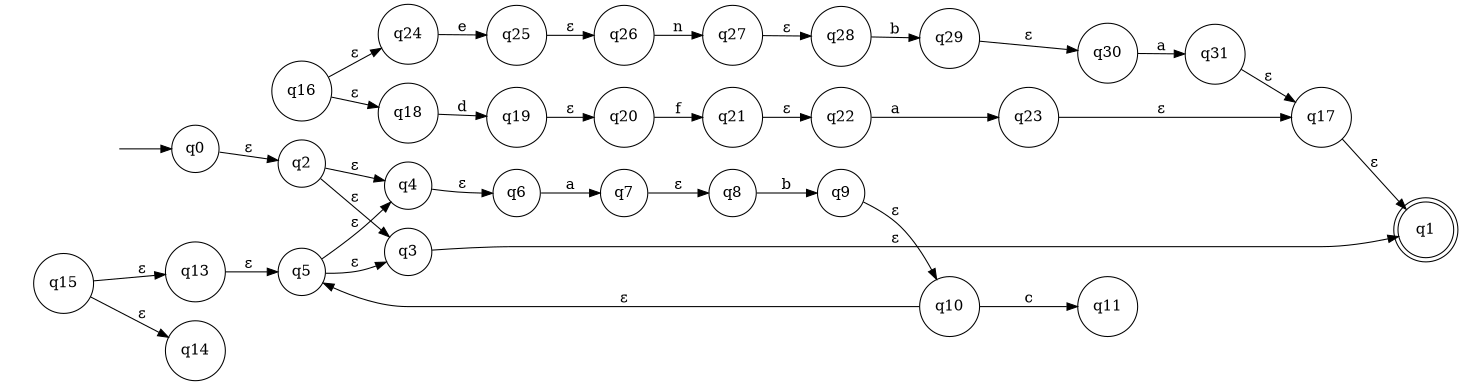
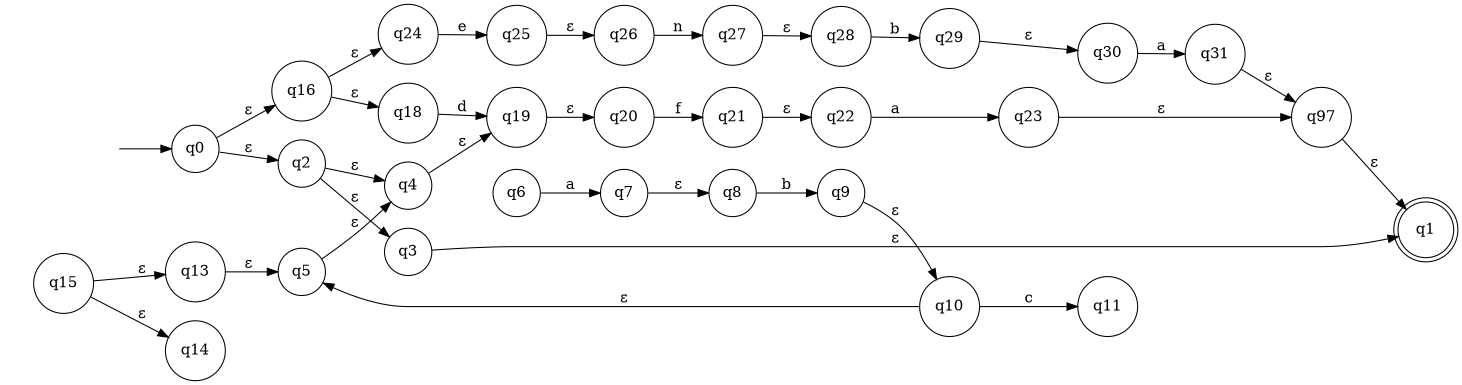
node "q17": label "q17" -> "q97"
edge "q0" -> "q16": added, label "ε"
edge "q4" -> "q6": now "q4" -> "q19"
edge "q5" -> "q3": removed, label "ε"
